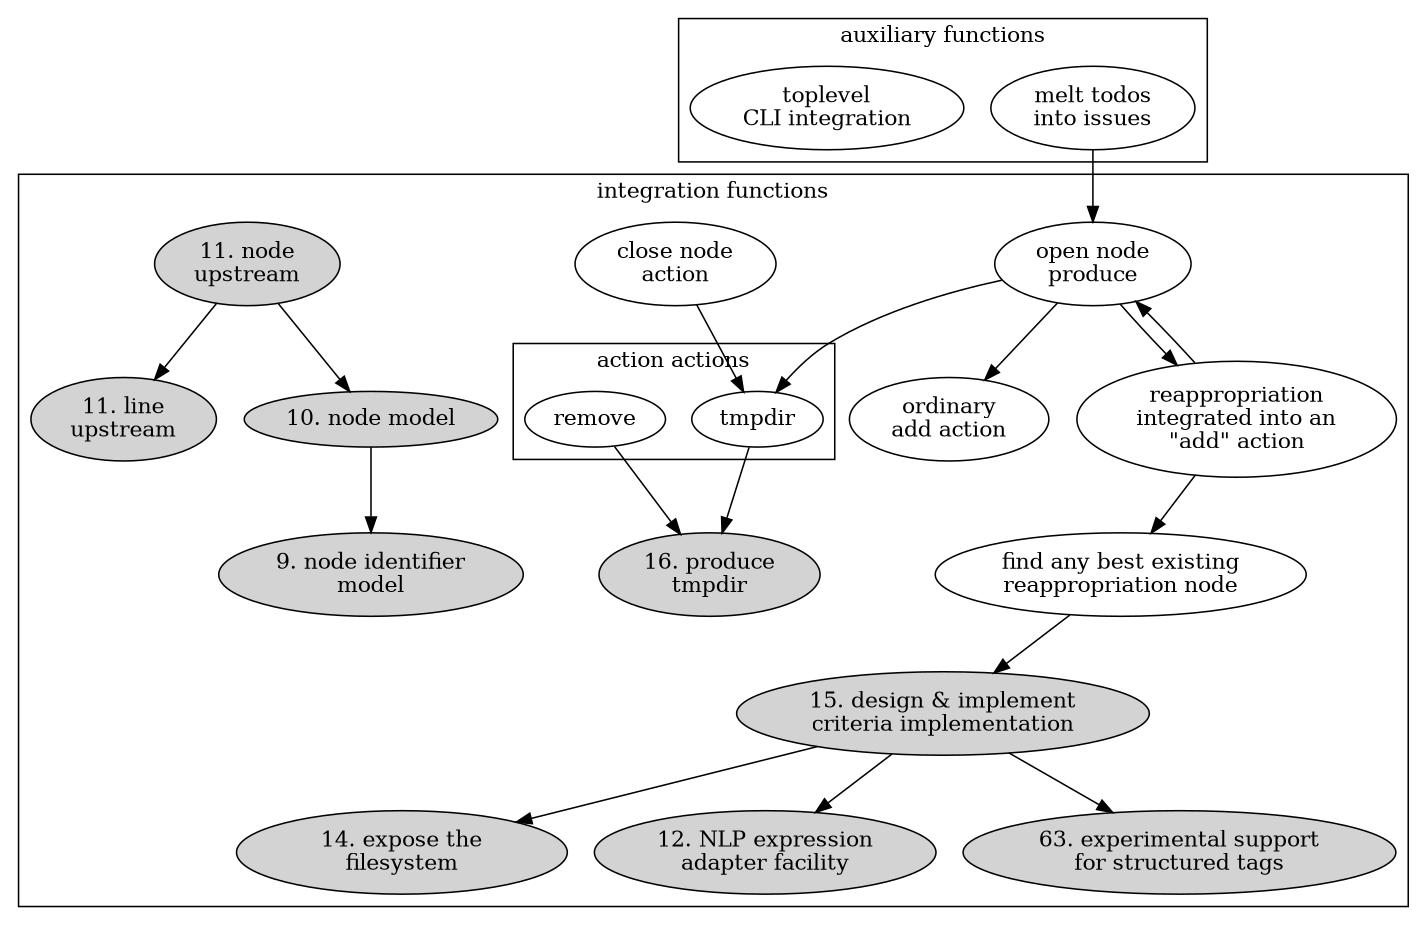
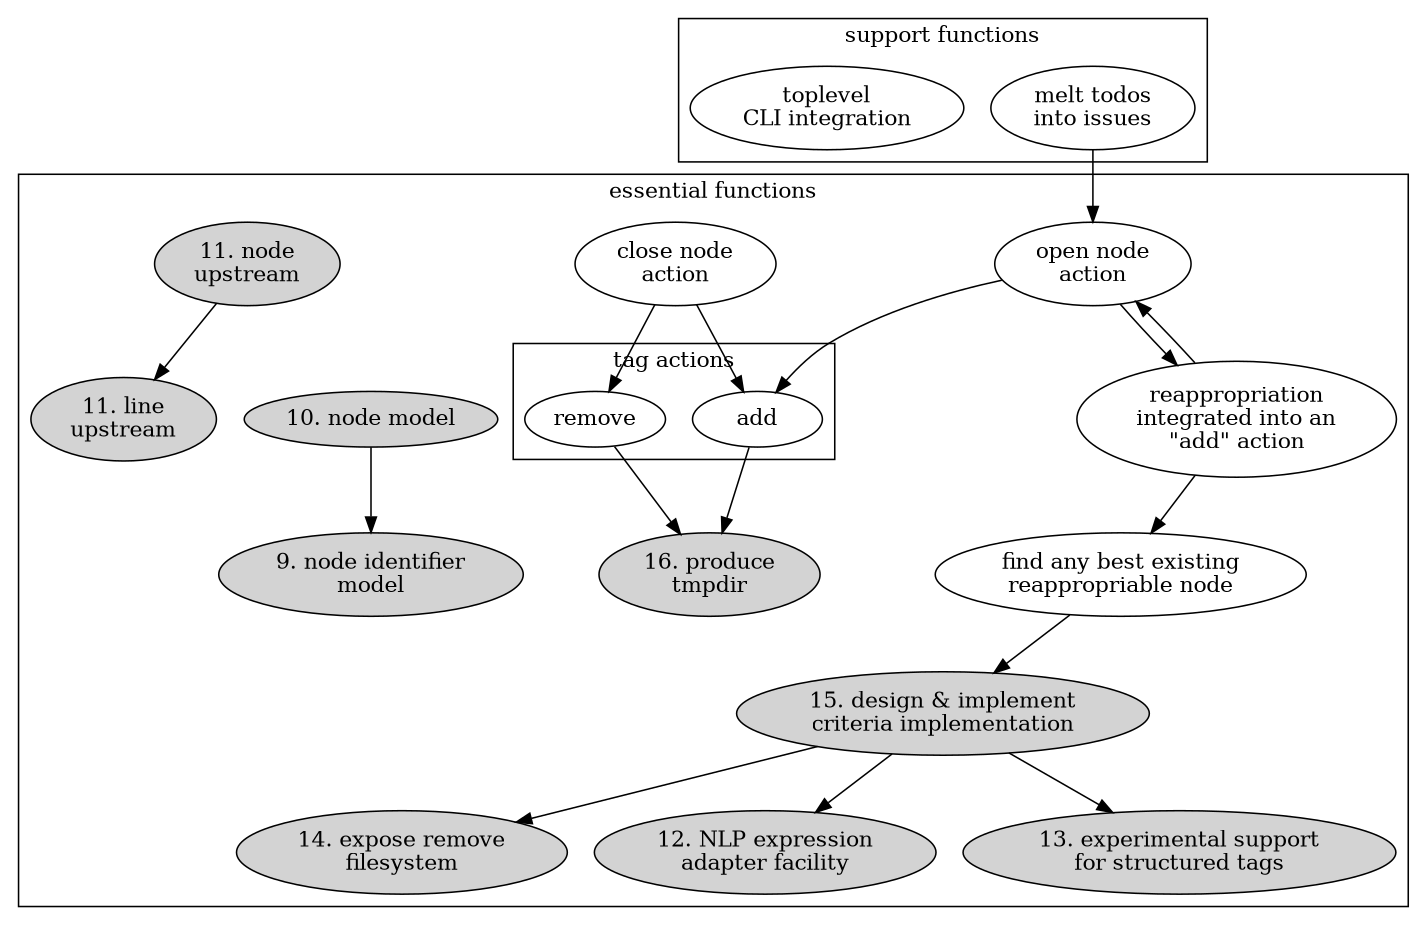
cluster "auxiliary functions": label "auxiliary functions" -> "support functions"
cluster "integration functions": label "integration functions" -> "essential functions"
node "open node produce": label "open node produce" -> "open node action"
edge "close node action" -> "remove": added
edge "11. node upstream" -> "10. node model": removed
cluster "action actions": label "action actions" -> "tag actions"
node "tmpdir": label "tmpdir" -> "add"
node "ordinary add action": removed
node "find any best existing reappropriation node": label "find any best existing reappropriation node" -> "find any best existing reappropriable node"
node "14. expose the filesystem": label "14. expose the filesystem" -> "14. expose remove filesystem"
node "63. experimental support for structured tags": label "63. experimental support for structured tags" -> "13. experimental support for structured tags"
